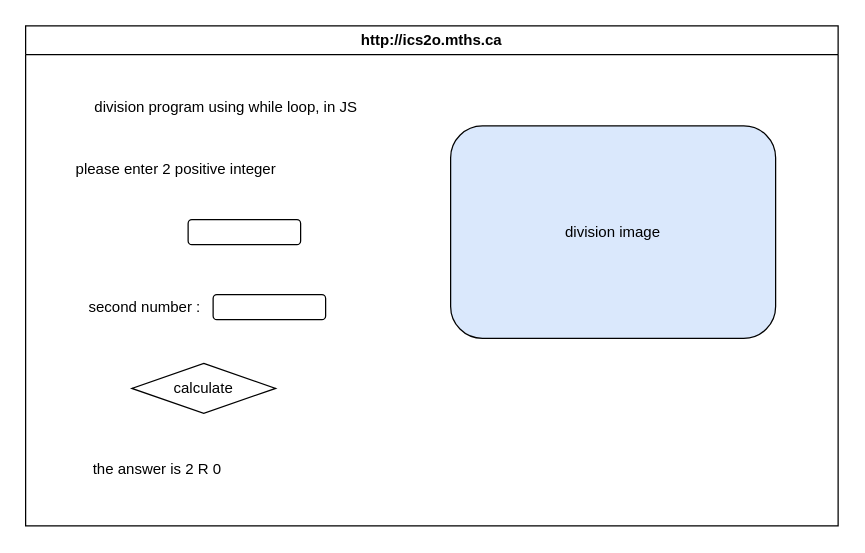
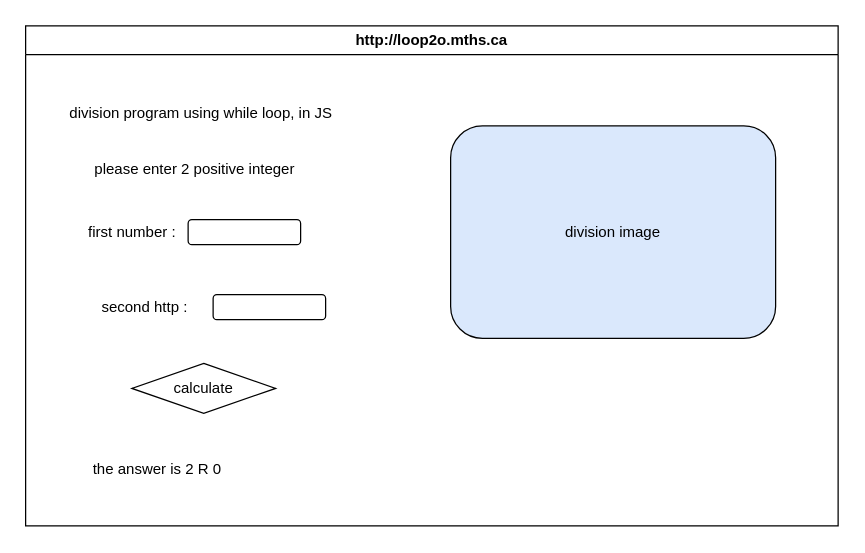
node "http://ics2o.mths.ca": label "http://ics2o.mths.ca" -> "http://loop2o.mths.ca"
node "division program using while loop, in JS": moved (226, 107) -> (201, 113)
node "please enter 2 positive integer": moved (176, 169) -> (194, 169)
node "first number :": added
node "second number :": label "second number :" -> "second http :"
